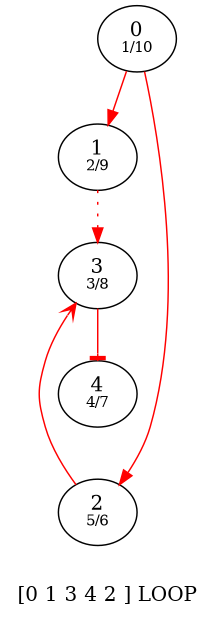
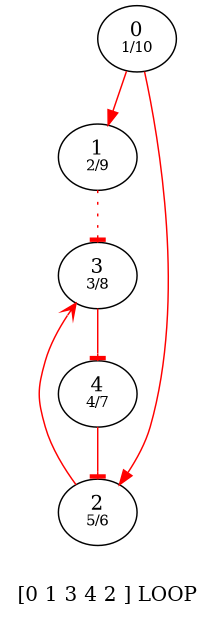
edge "1" -> "3": arrowhead normal -> tee
edge "4" -> "2": added
